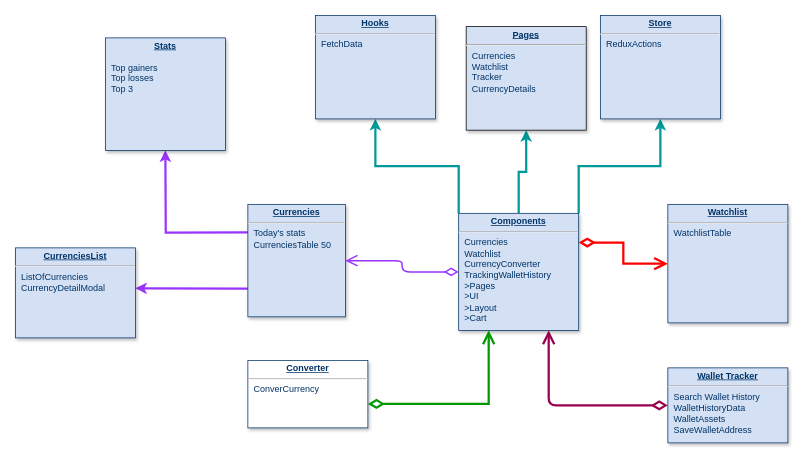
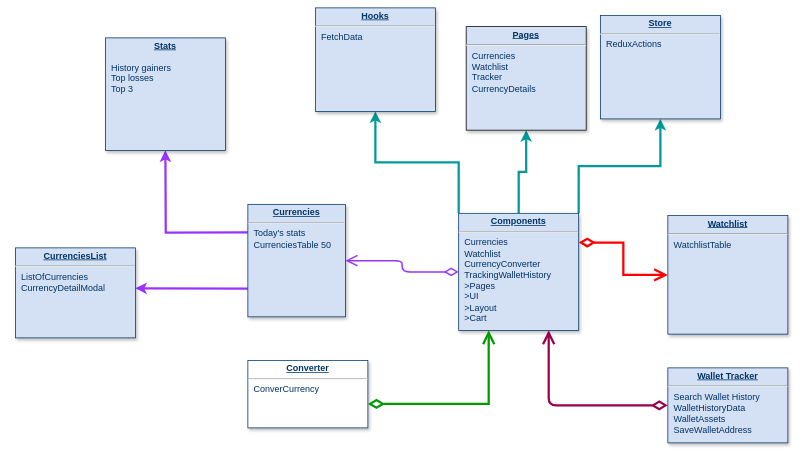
node "Stats Top gainers Top losses Top 3": label "Stats Top gainers Top losses Top 3" -> "Stats History gainers Top losses Top 3"
node "Hooks FetchData": moved (375, 67) -> (375, 60)
node "Watchlist WatchlistTable": moved (728, 264) -> (728, 275)
